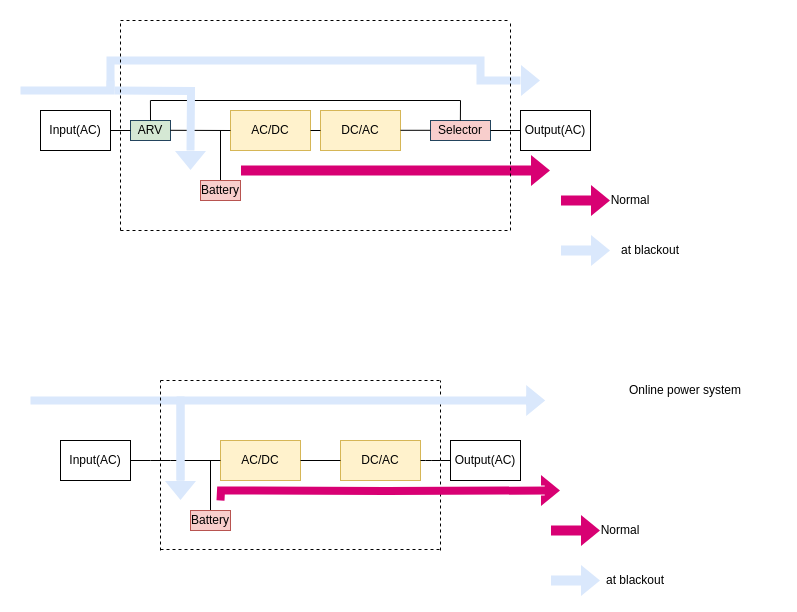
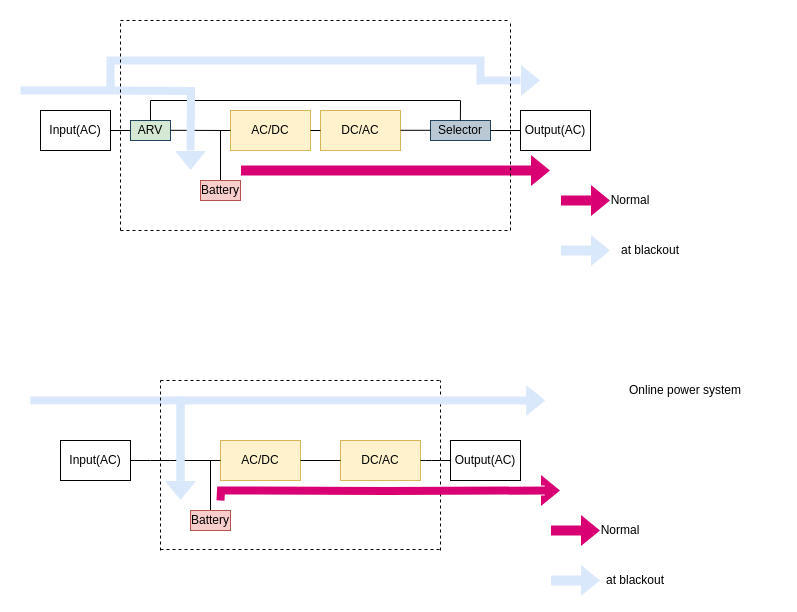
node "Selector": fillcolor #f8cecc -> #bac8d3
